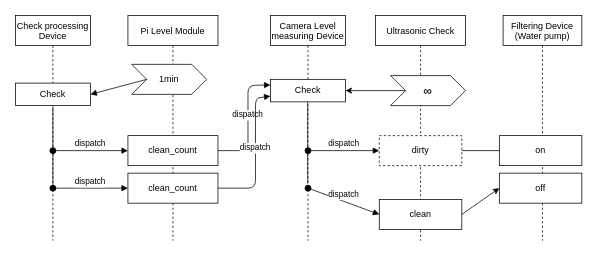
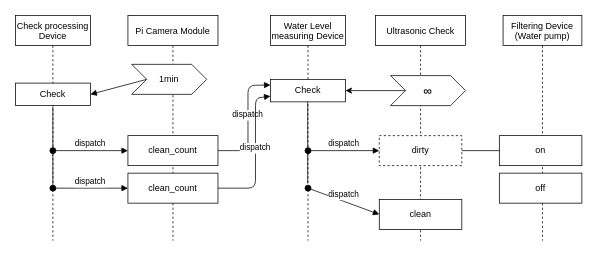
node "Camera Level measuring Device": label "Camera Level measuring Device" -> "Water Level measuring Device"
node "Pi Level Module": label "Pi Level Module" -> "Pi Camera Module"
edge "clean" -> "off": removed
